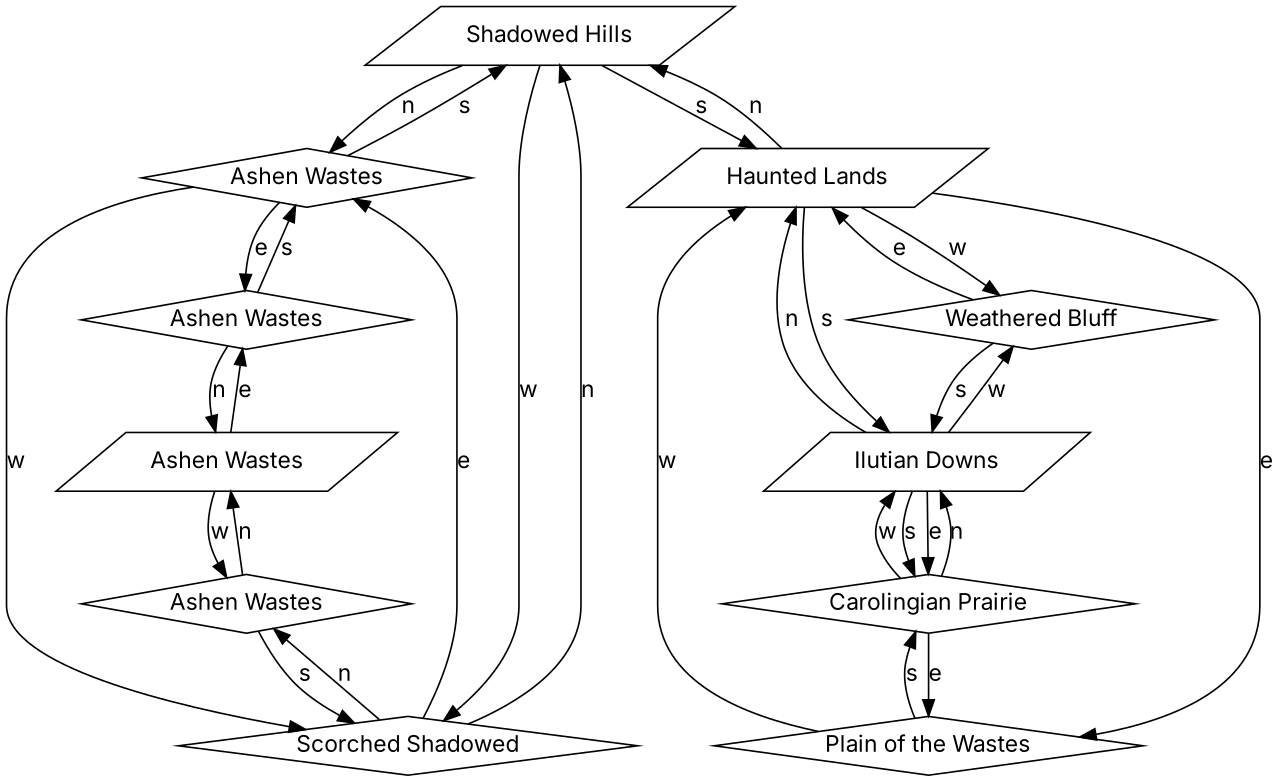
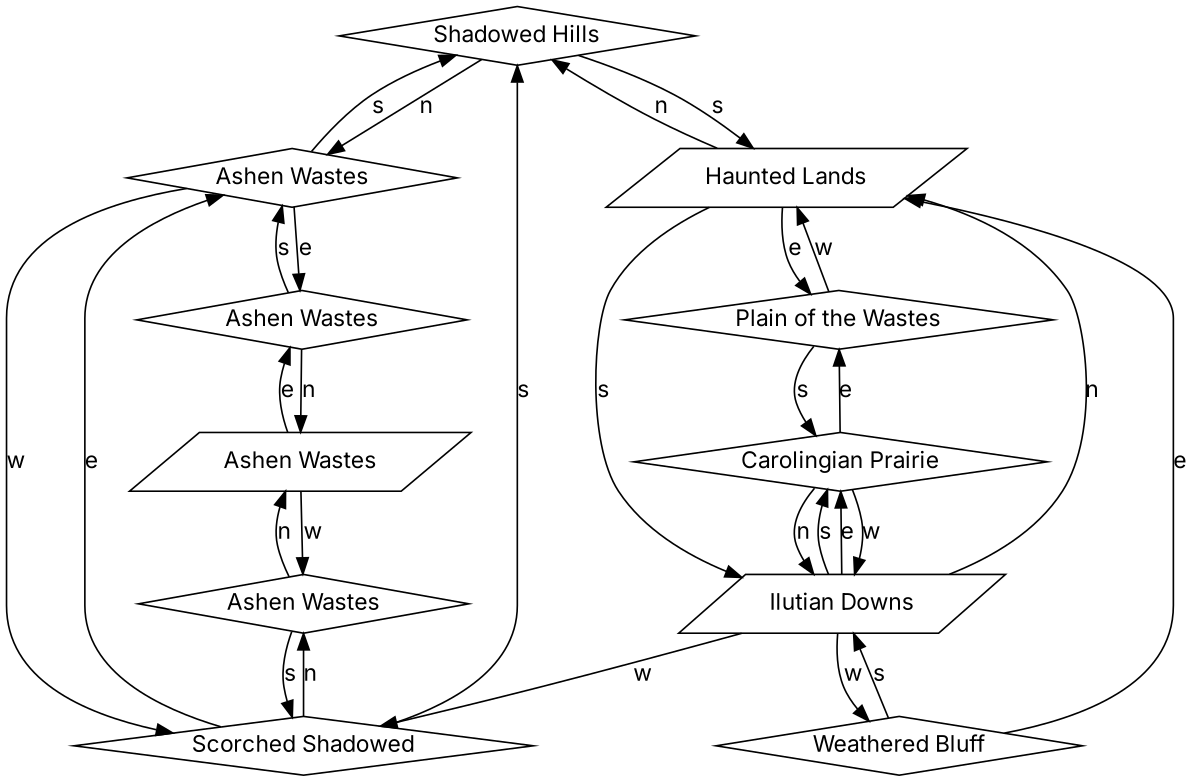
node "Shadowed Hills": shape parallelogram -> diamond
edge "Haunted Lands" -> "Weathered Bluff": removed, label "w"
edge "Scorched Shadowed" -> "Shadowed Hills": label "n" -> "s"
edge "Shadowed Hills" -> "Scorched Shadowed": now "Ilutian Downs" -> "Scorched Shadowed"
